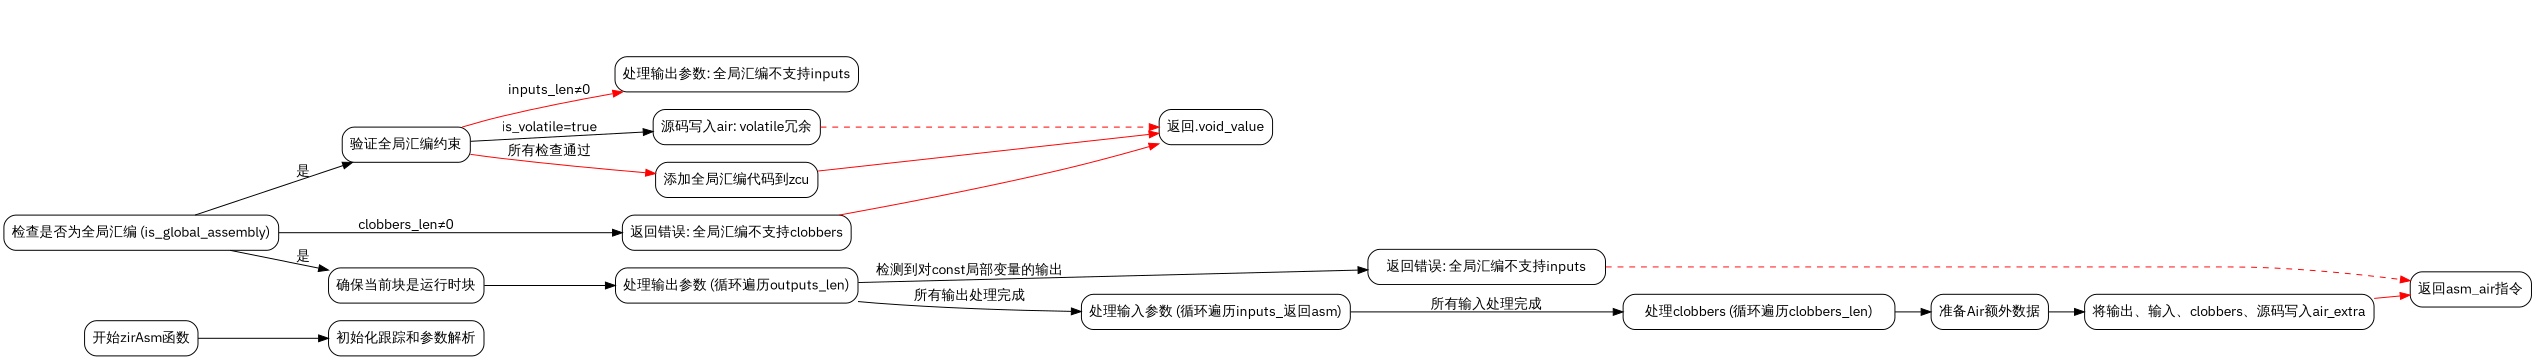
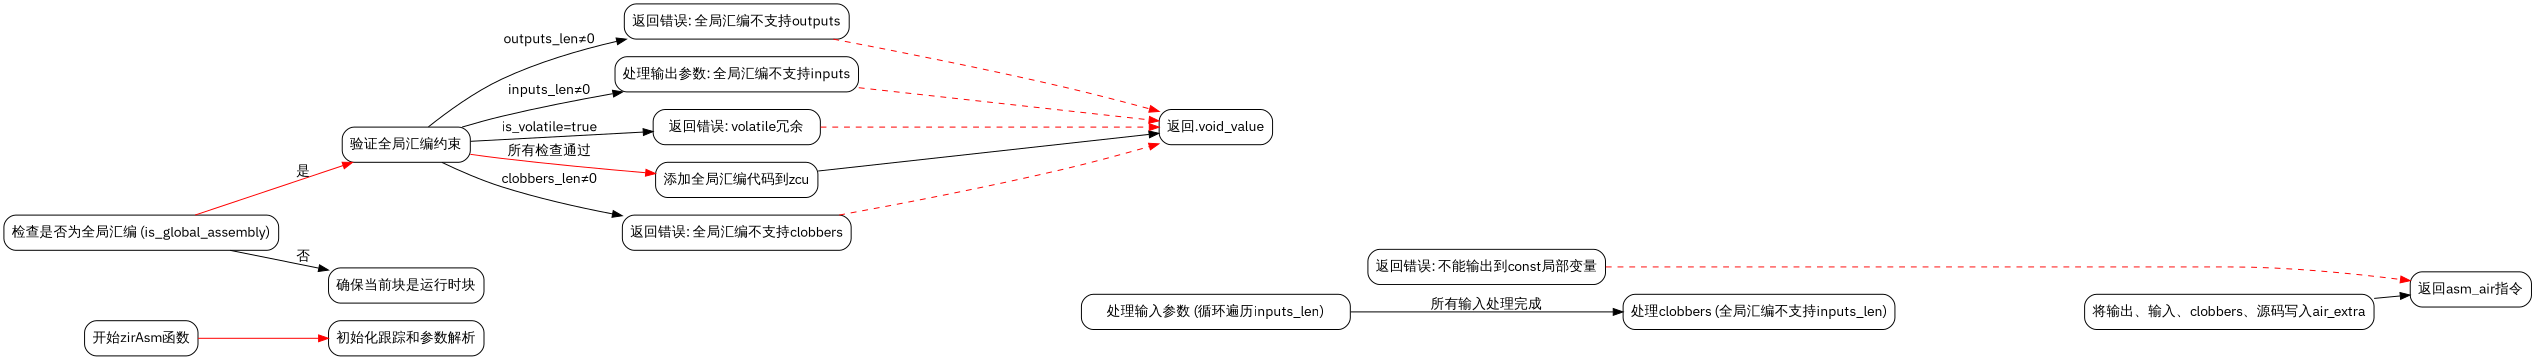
node "返回错误: 全局汇编不支持outputs": added
edge "处理输出参数: 全局汇编不支持inputs" -> "返回.void_value": added
edge "验证全局汇编约束" -> "处理输出参数: 全局汇编不支持inputs": color red -> black
node "源码写入air: volatile冗余": label "源码写入air: volatile冗余" -> "返回错误: volatile冗余"
edge "添加全局汇编代码到zcu" -> "返回.void_value": color red -> black
edge "返回错误: 全局汇编不支持clobbers" -> "返回.void_value": style solid -> dashed
edge "检查是否为全局汇编 (is_global_assembly)" -> "验证全局汇编约束": color black -> red
edge "检查是否为全局汇编 (is_global_assembly)" -> "返回错误: 全局汇编不支持clobbers": now "验证全局汇编约束" -> "返回错误: 全局汇编不支持clobbers"
edge "检查是否为全局汇编 (is_global_assembly)" -> "确保当前块是运行时块": label "是" -> "否"
node "返回错误: 全局汇编不支持inputs": label "返回错误: 全局汇编不支持inputs" -> "返回错误: 不能输出到const局部变量"
node "处理输出参数 (循环遍历outputs_len)": removed
edge "将输出、输入、clobbers、源码写入air_extra" -> "返回asm_air指令": color red -> black
node "处理输入参数 (循环遍历inputs_返回asm)": label "处理输入参数 (循环遍历inputs_返回asm)" -> "处理输入参数 (循环遍历inputs_len)"
node "处理clobbers (循环遍历clobbers_len)": label "处理clobbers (循环遍历clobbers_len)" -> "处理clobbers (全局汇编不支持inputs_len)"
node "准备Air额外数据": removed
edge "开始zirAsm函数" -> "初始化跟踪和参数解析": color black -> red
